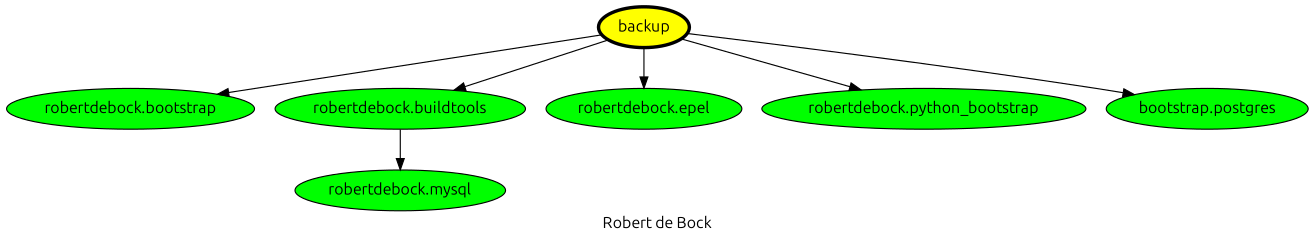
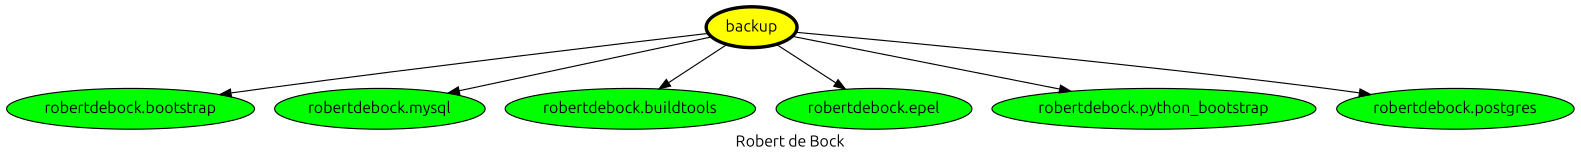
node "bootstrap.postgres": label "bootstrap.postgres" -> "robertdebock.postgres"
edge "robertdebock.buildtools" -> "robertdebock.mysql": now "backup" -> "robertdebock.mysql"
